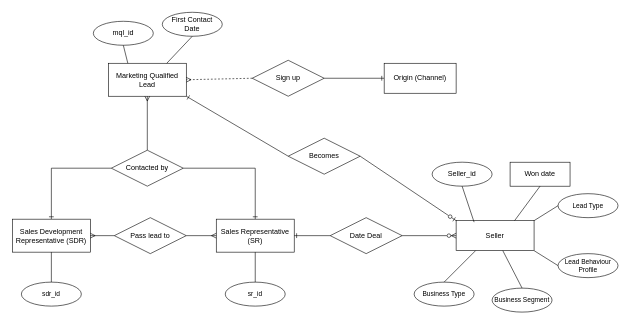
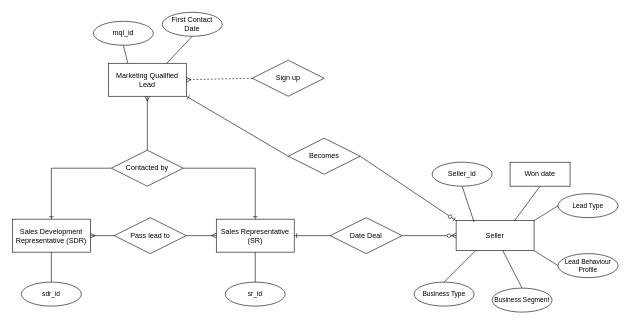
edge "Sign up" -> "Origin (Channel)": removed
node "Origin (Channel)": removed
